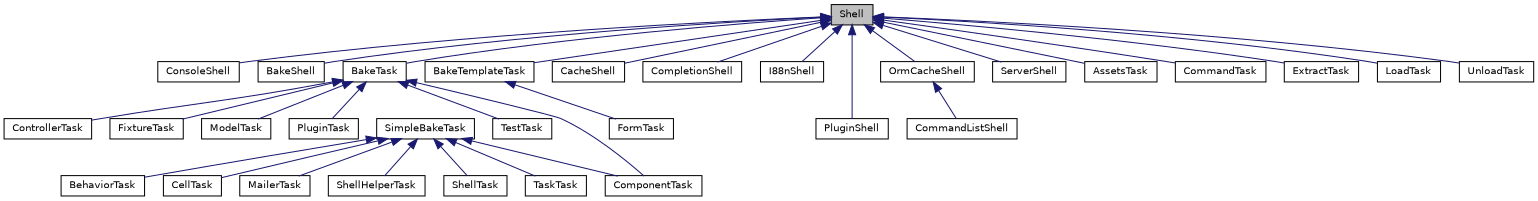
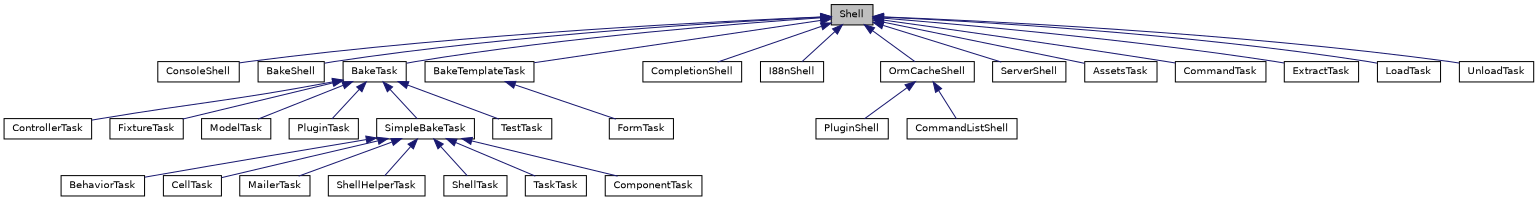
node "CacheShell": removed
edge "PluginShell" -> "Shell": now "PluginShell" -> "OrmCacheShell"
edge "ComponentTask" -> "BakeTask": now "SimpleBakeTask" -> "BakeTask"
